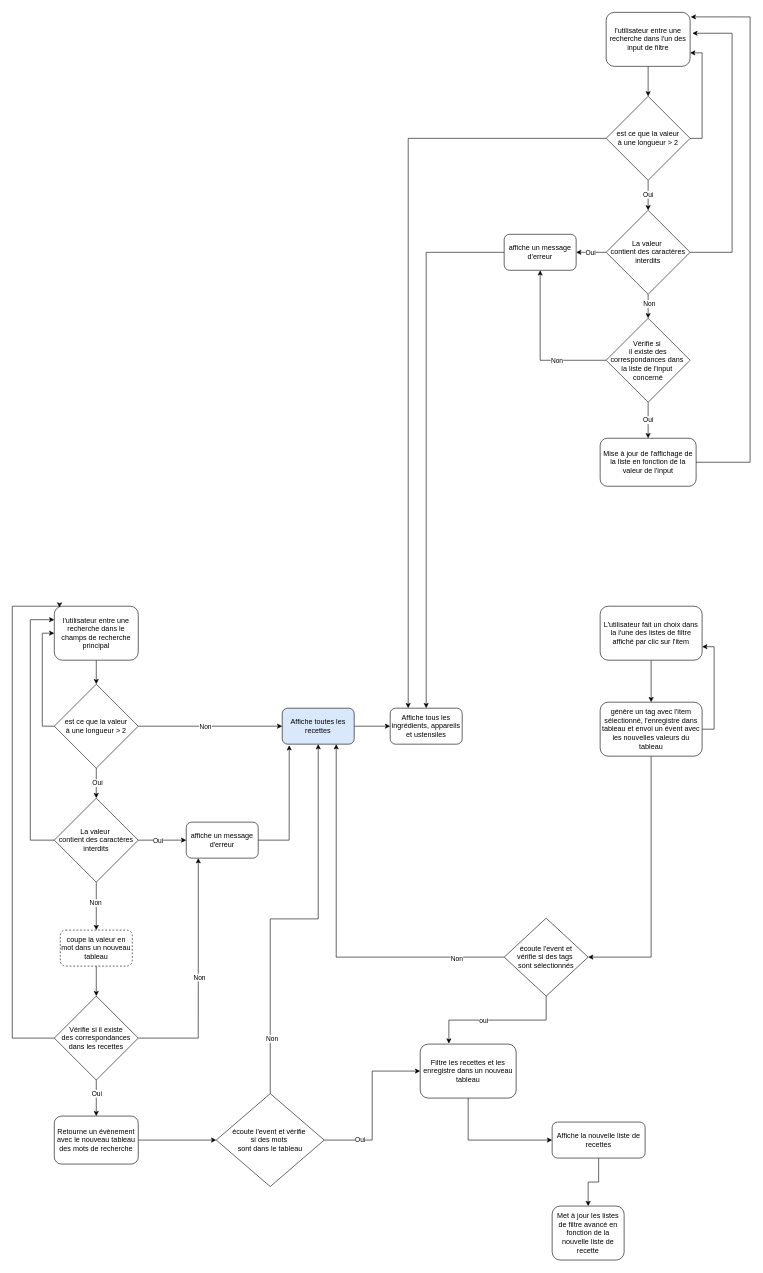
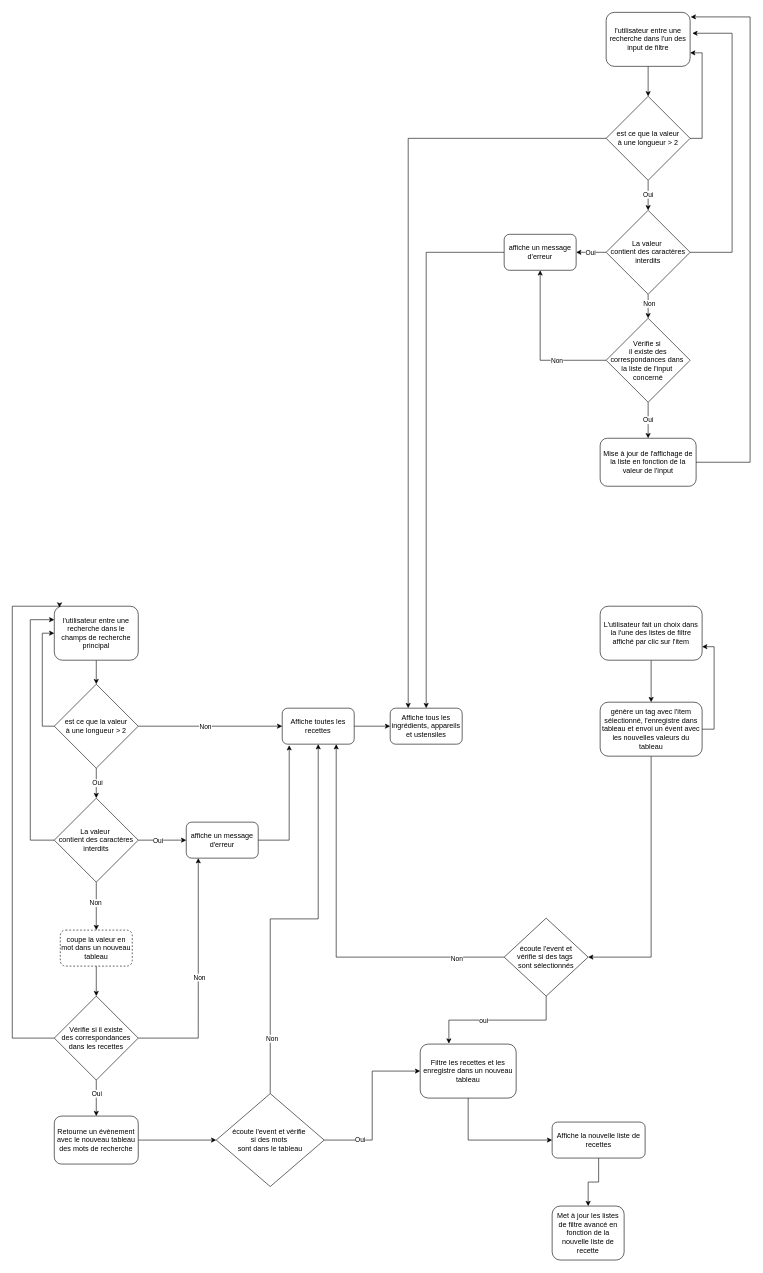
node "Affiche toutes les recettes": fillcolor #dae8fc -> #ffffff
